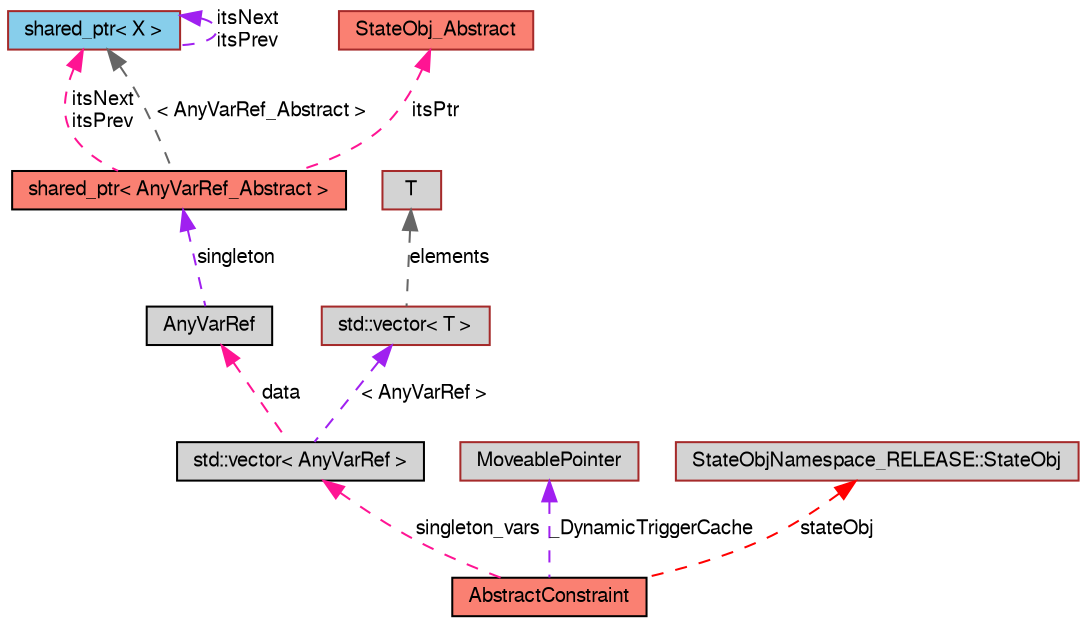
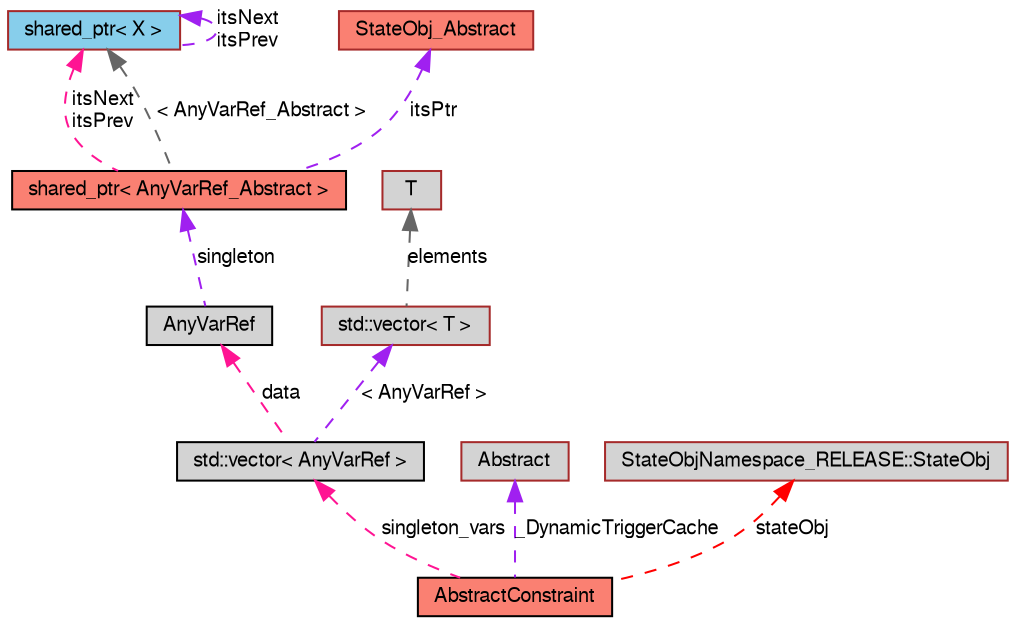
edge "shared_ptr< AnyVarRef_Abstract >" -> "StateObj_Abstract": color deeppink -> purple
node "MoveablePointer": label "MoveablePointer" -> "Abstract"
